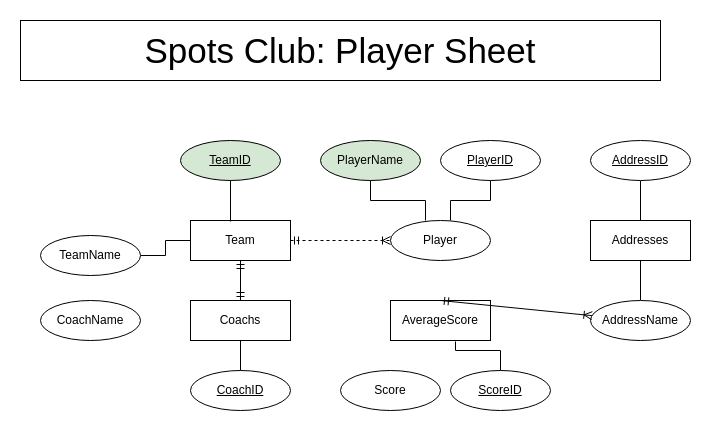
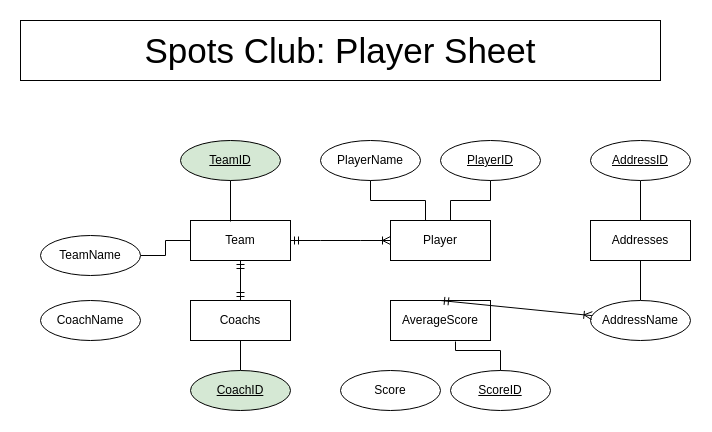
node "PlayerName": fillcolor #d5e8d4 -> #ffffff
edge "Team" -- "Player": style dashed -> solid
node "Player": shape ellipse -> rectangle
node "CoachID": fillcolor #ffffff -> #d5e8d4
